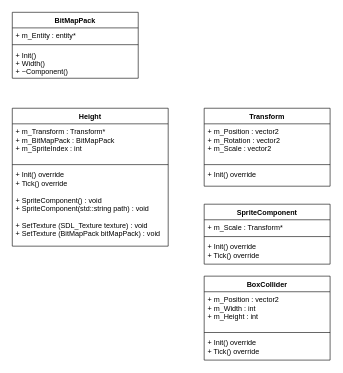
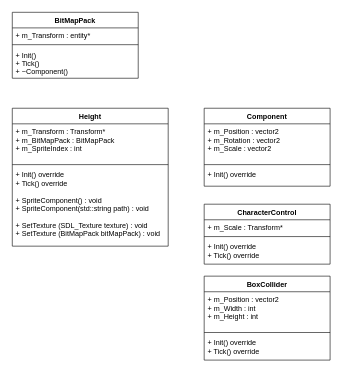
node "+ m_Entity : entity*": label "+ m_Entity : entity*" -> "+ m_Transform : entity*"
node "+ Init() + Width() + ~Component()": label "+ Init() + Width() + ~Component()" -> "+ Init() + Tick() + ~Component()"
node "Transform": label "Transform" -> "Component"
node "SpriteComponent": label "SpriteComponent" -> "CharacterControl"
